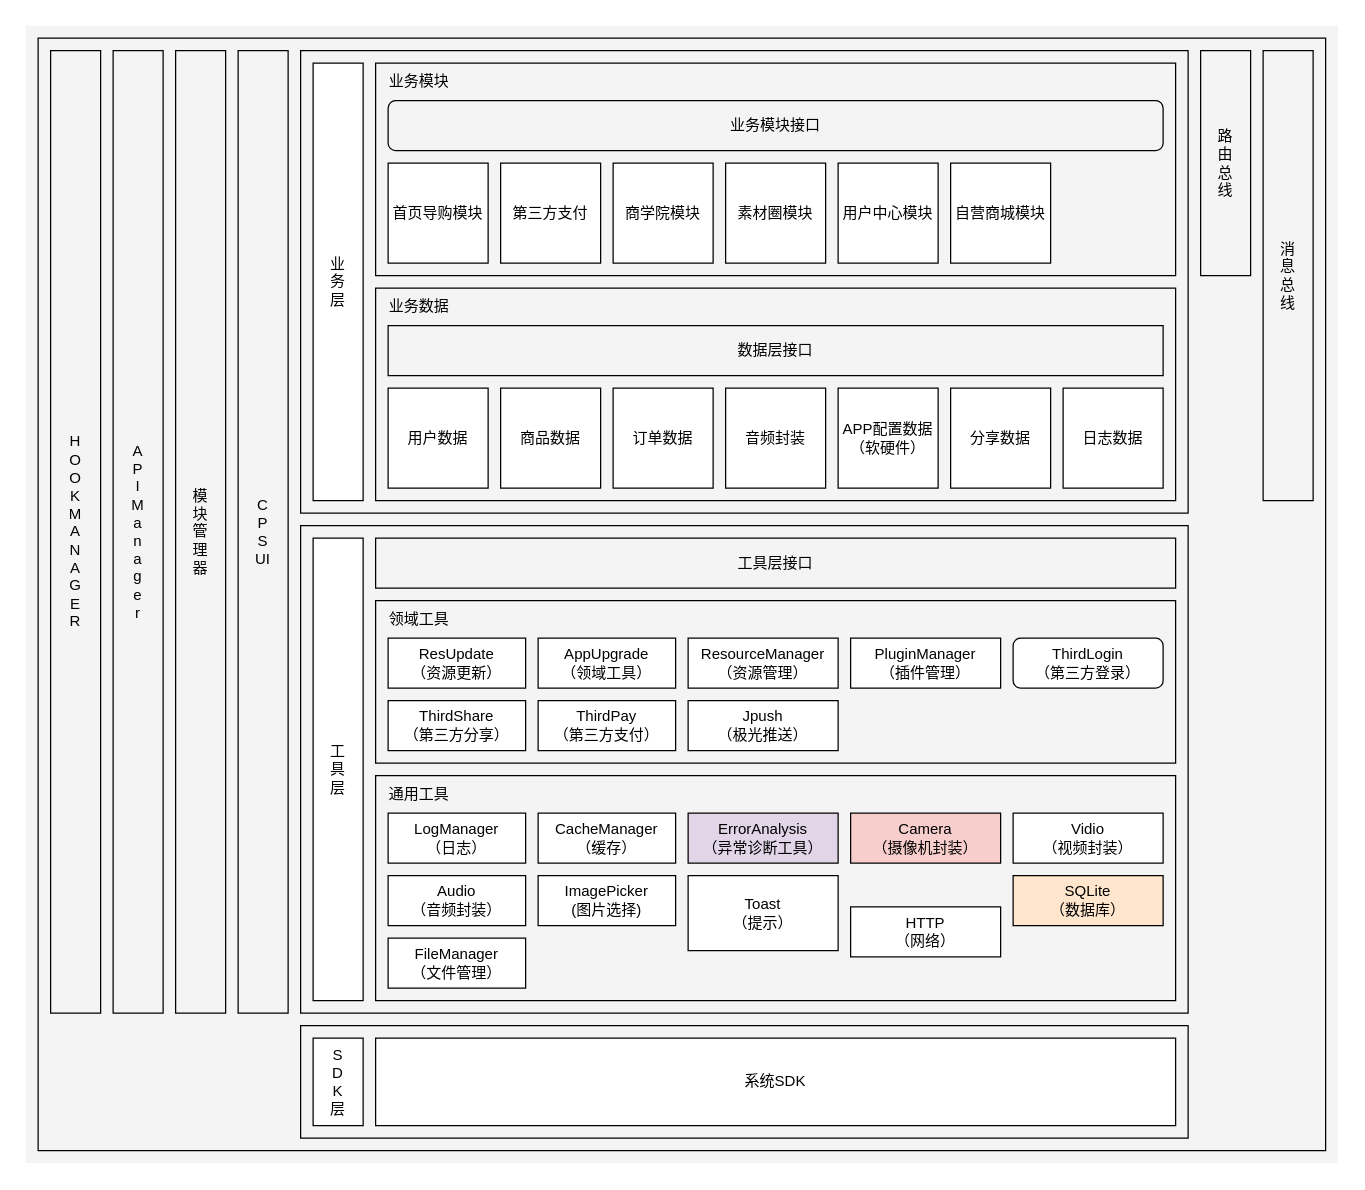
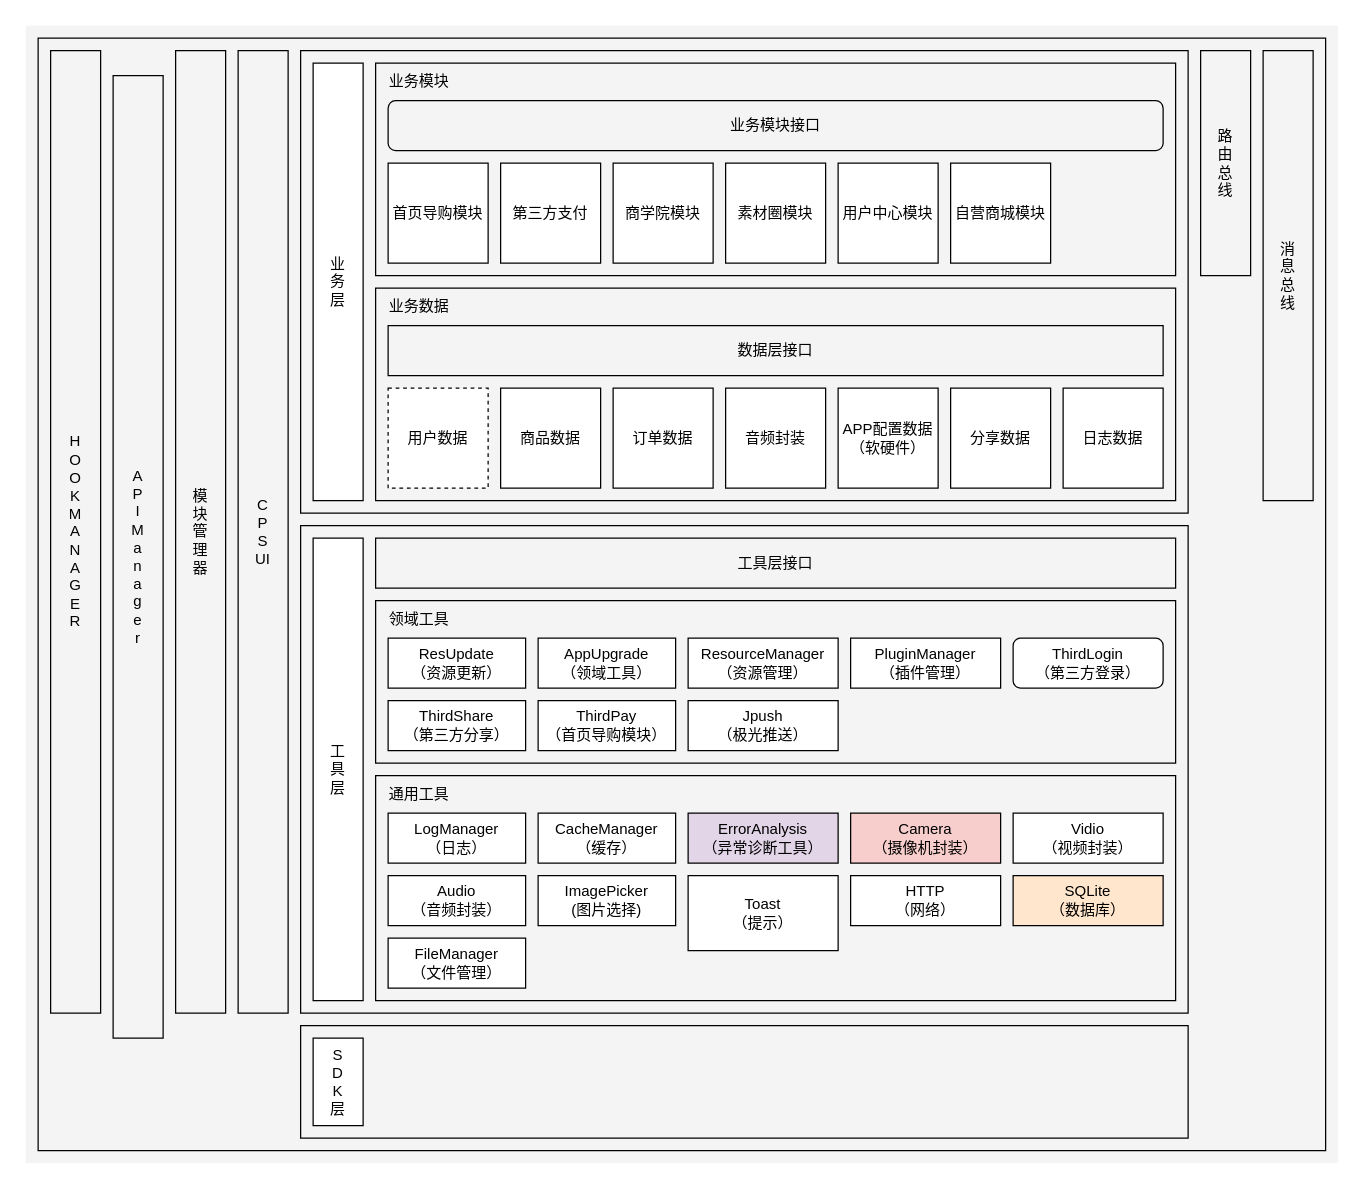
node "用户数据": style solid -> dashed
node "A P I M a n a g e r": moved (138, 532) -> (138, 557)
node "ThirdPay （第三方支付）": label "ThirdPay （第三方支付）" -> "ThirdPay （首页导购模块）"
node "HTTP （网络）": moved (926, 932) -> (926, 901)
node "系统SDK": removed
